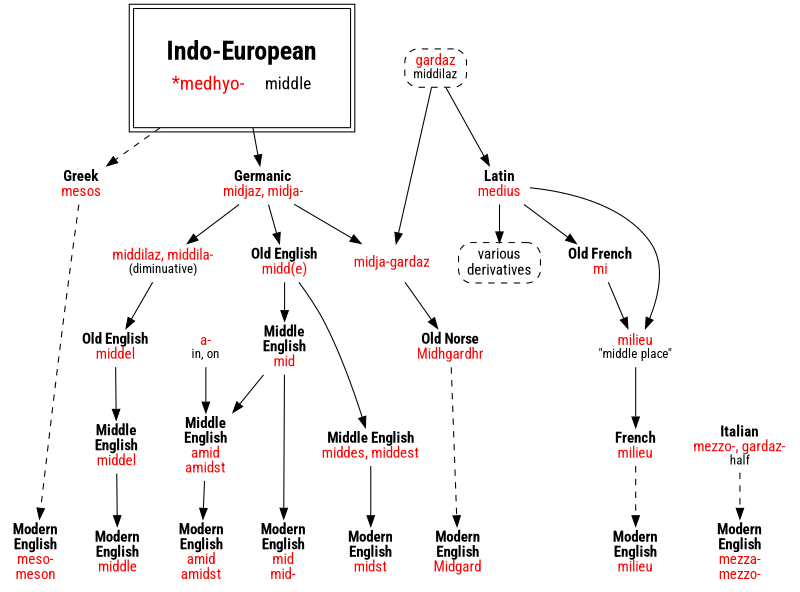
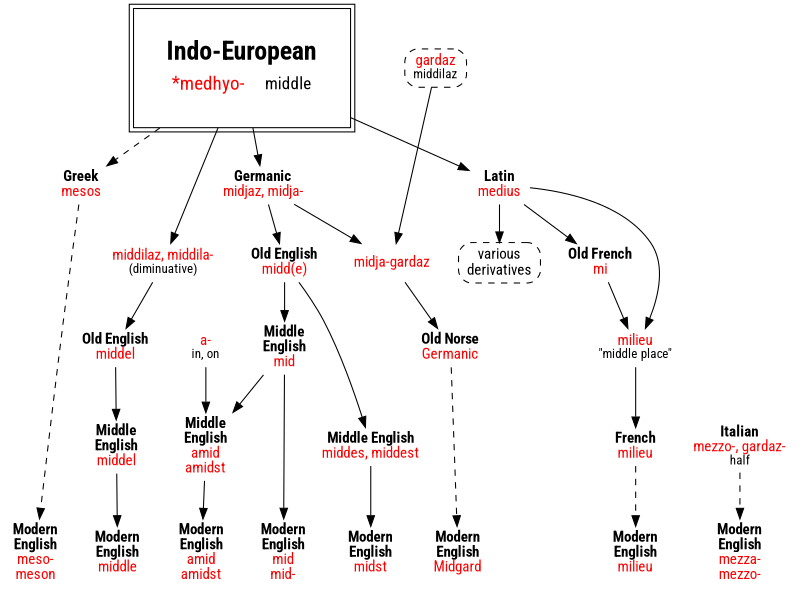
edge "gardaz" -> "Latin": now "Indo-European" -> "Latin"
edge "Germanic" -> "middilaz, middila-": now "Indo-European" -> "middilaz, middila-"
node "Old Norse": text "Midhgardhr" -> "Germanic"
